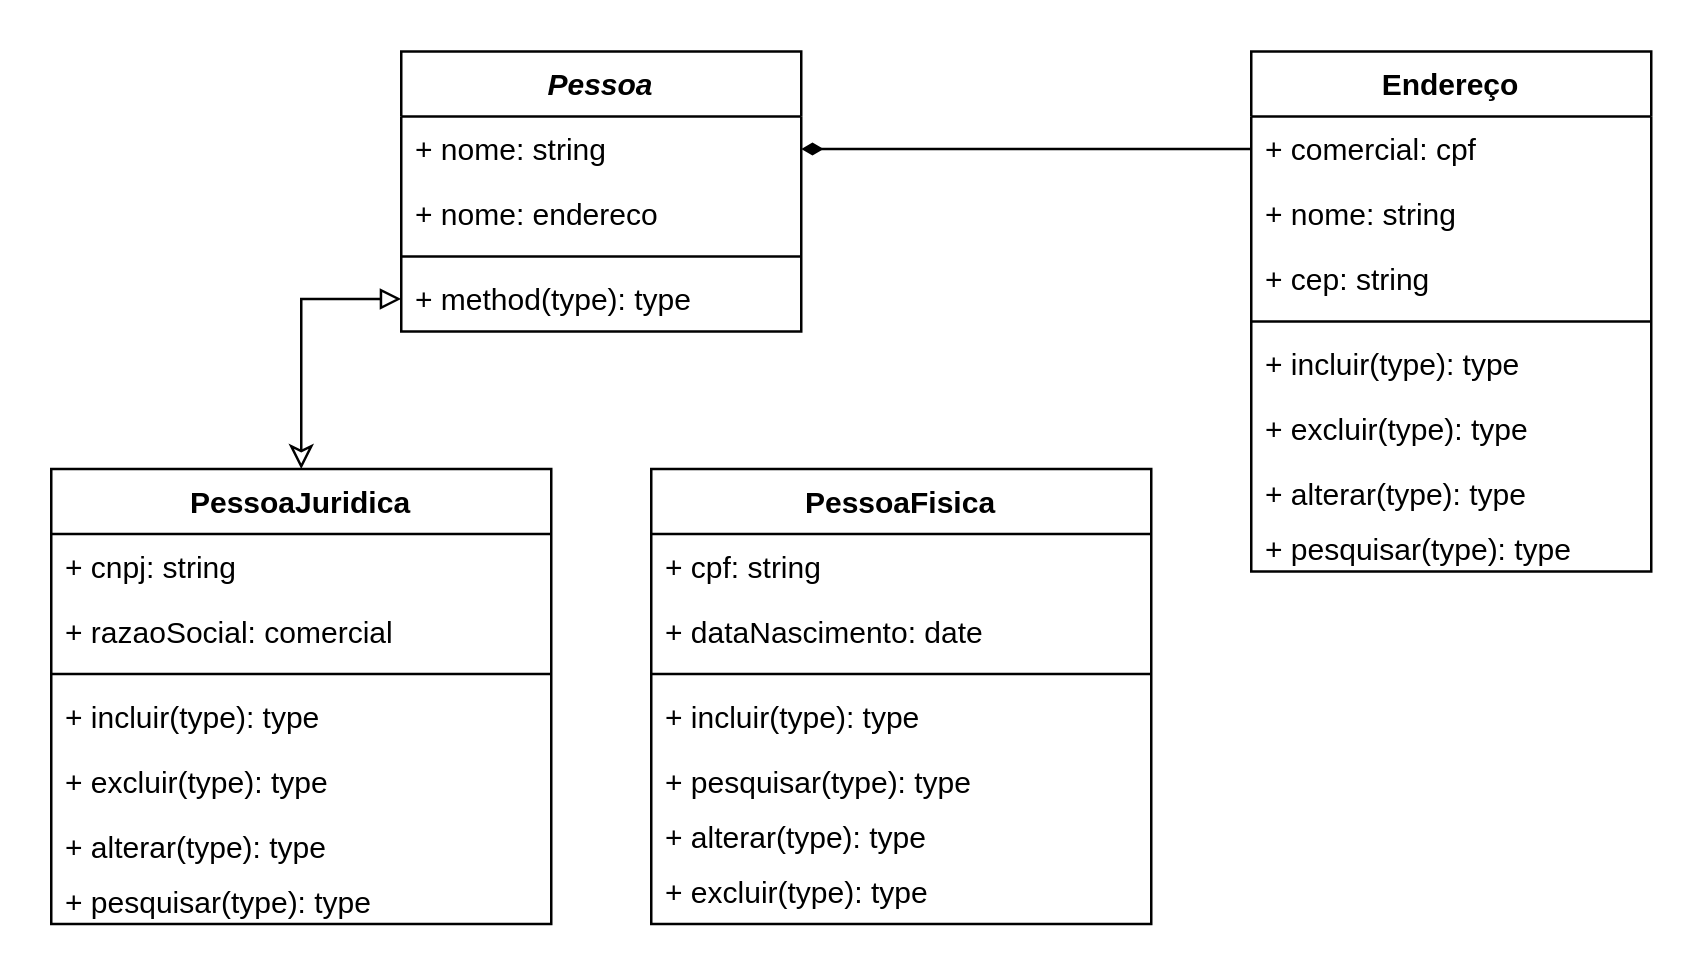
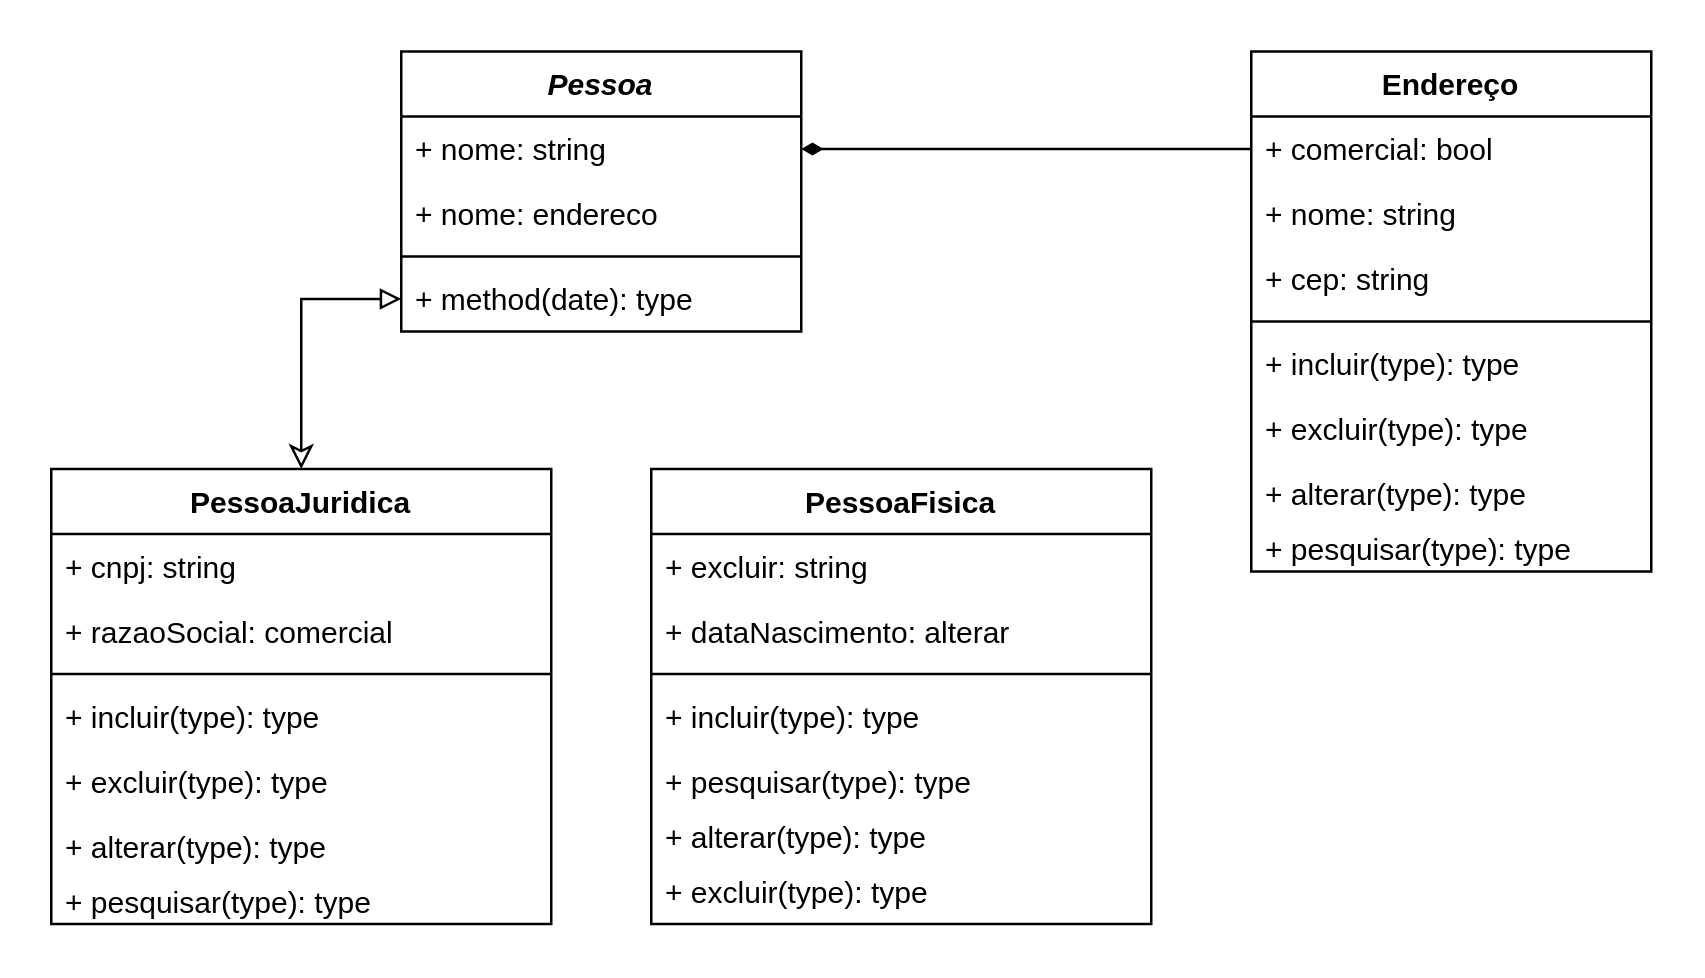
node "+ comercial: cpf": label "+ comercial: cpf" -> "+ comercial: bool"
node "+ method(type): type": label "+ method(type): type" -> "+ method(date): type"
node "+ cpf: string": label "+ cpf: string" -> "+ excluir: string"
node "+ dataNascimento: date": label "+ dataNascimento: date" -> "+ dataNascimento: alterar"
